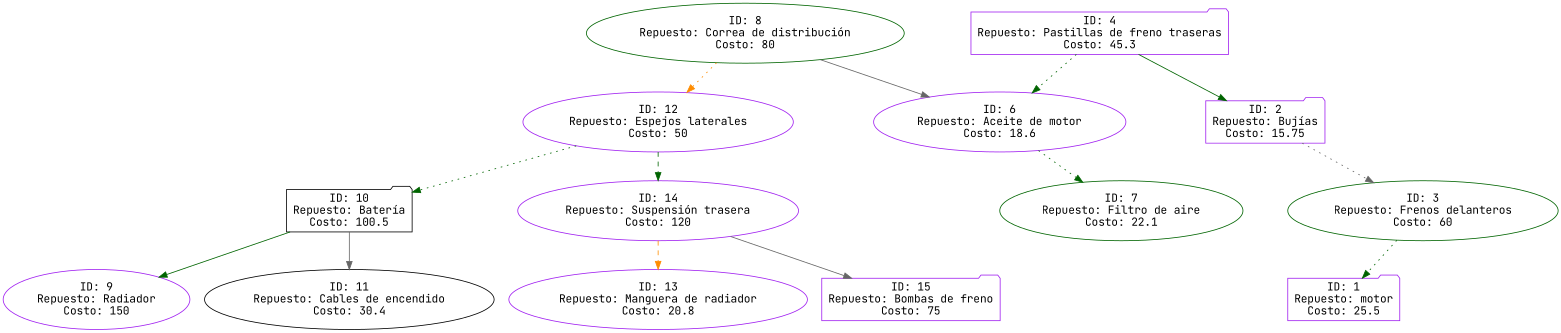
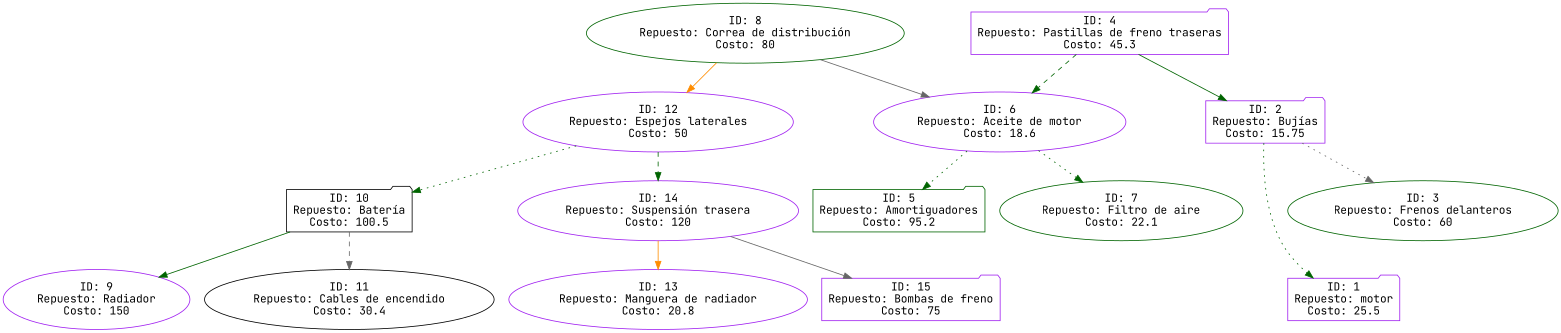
edge "ID: 4 Repuesto: Pastillas de freno traseras Costo: 45.3" -> "ID: 6 Repuesto: Aceite de motor Costo: 18.6": style dotted -> dashed
edge "ID: 8 Repuesto: Correa de distribución Costo: 80" -> "ID: 12 Repuesto: Espejos laterales Costo: 50": style dotted -> solid
node "ID: 5 Repuesto: Amortiguadores Costo: 95.2": added
edge "ID: 10 Repuesto: Batería Costo: 100.5" -> "ID: 11 Repuesto: Cables de encendido Costo: 30.4": style solid -> dashed
edge "ID: 14 Repuesto: Suspensión trasera Costo: 120" -> "ID: 13 Repuesto: Manguera de radiador Costo: 20.8": style dashed -> solid
edge "ID: 3 Repuesto: Frenos delanteros Costo: 60" -> "ID: 1 Repuesto: motor Costo: 25.5": now "ID: 2 Repuesto: Bujías Costo: 15.75" -> "ID: 1 Repuesto: motor Costo: 25.5"
